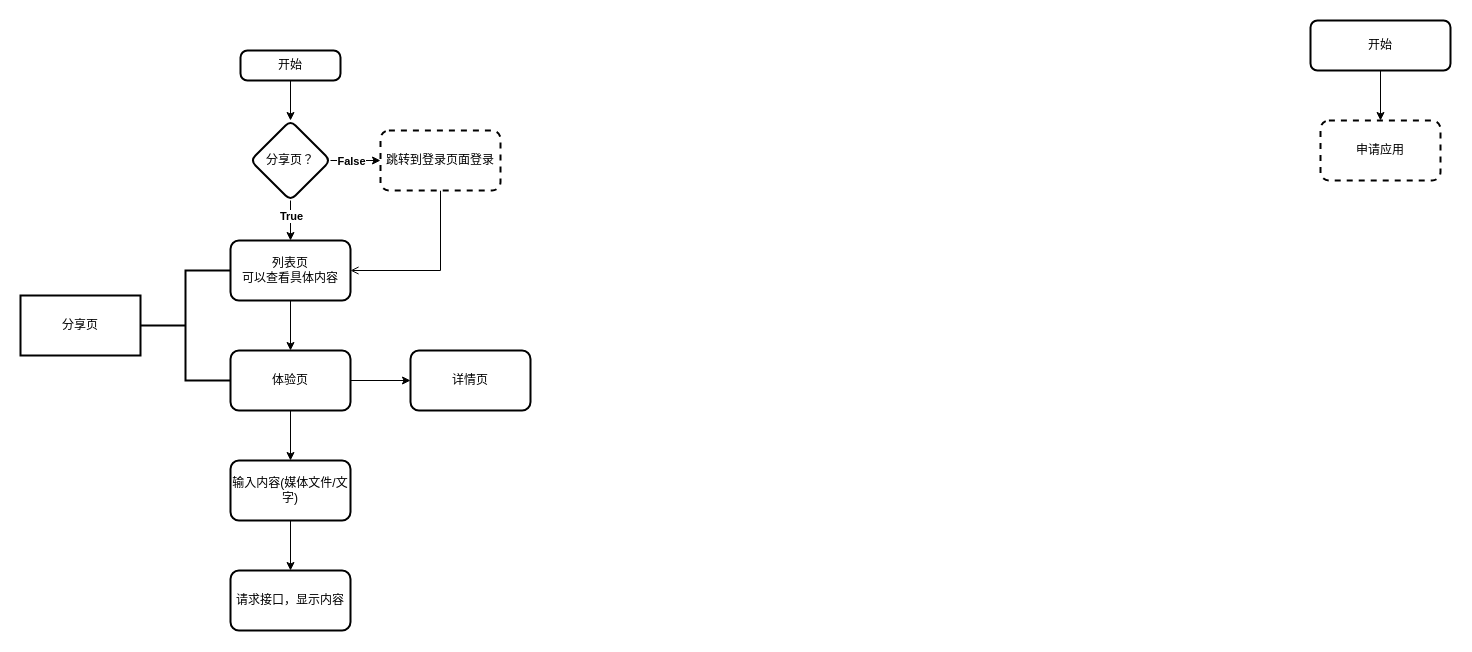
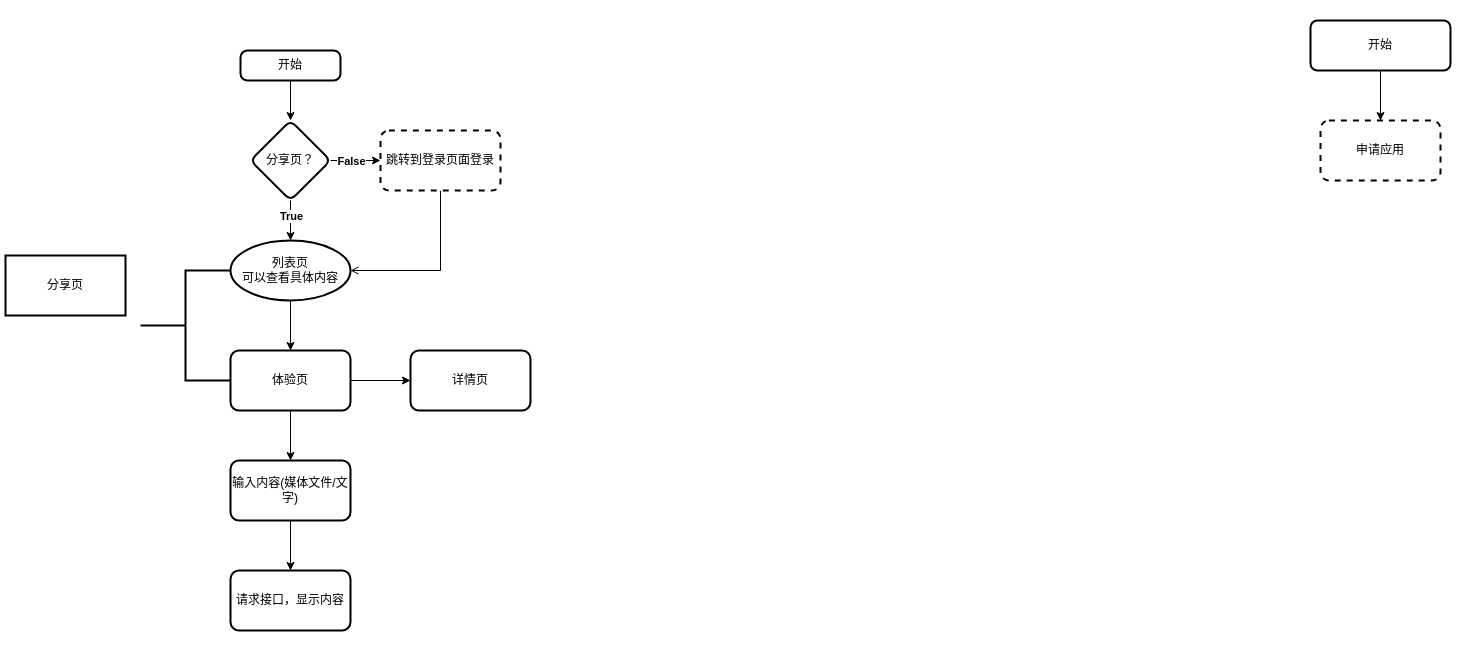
node "列表页 可以查看具体内容": shape rounded rectangle -> ellipse
node "分享页": moved (81, 326) -> (66, 286)
